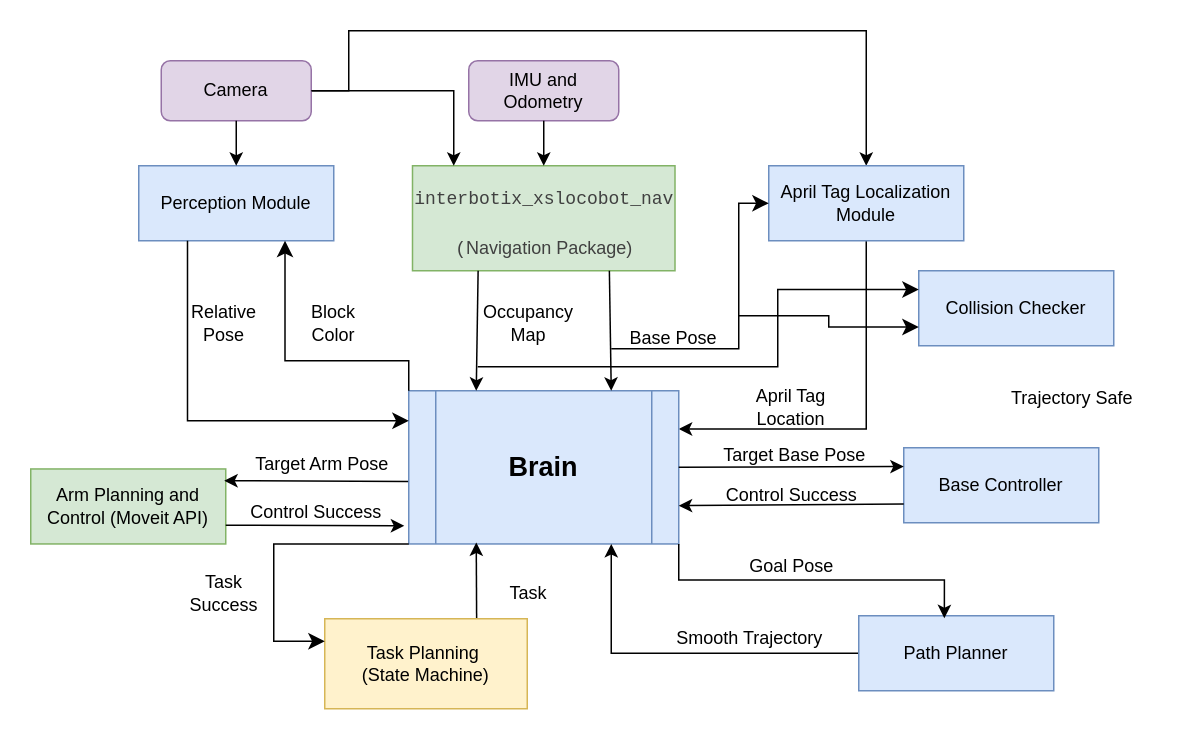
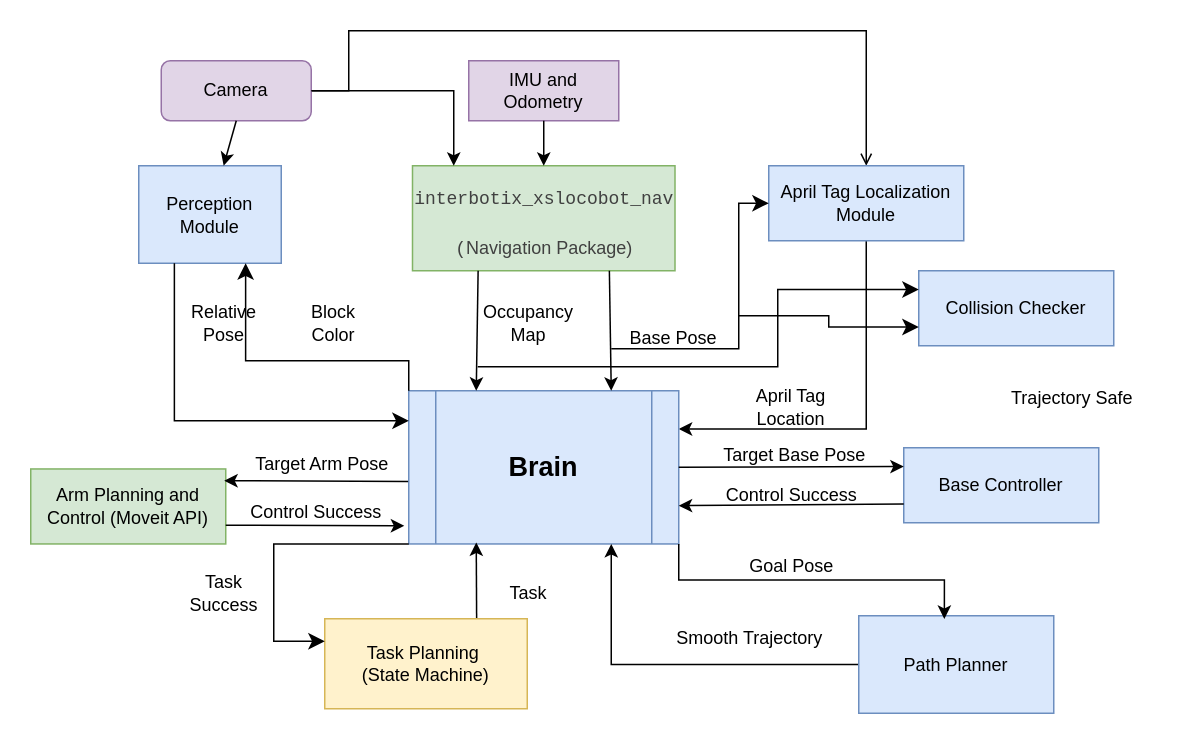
node "IMU and Odometry": shape rounded rectangle -> rectangle
edge "Camera" -> "April Tag Localization Module": arrowhead classic -> open
node "Perception Module": size 195x75 -> 143x98
node "Path Planner": size 195x75 -> 195x98
